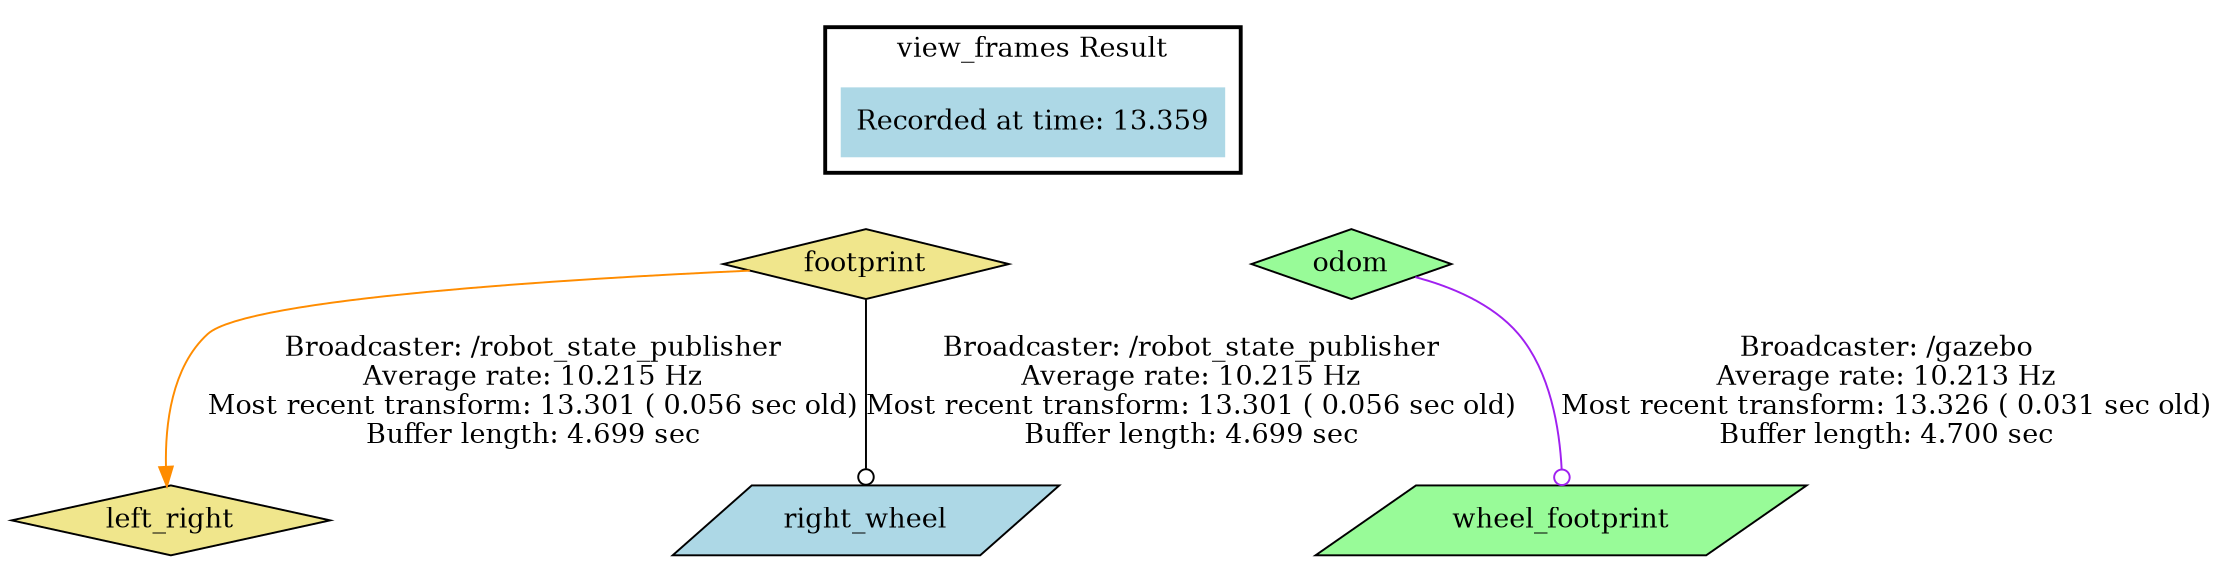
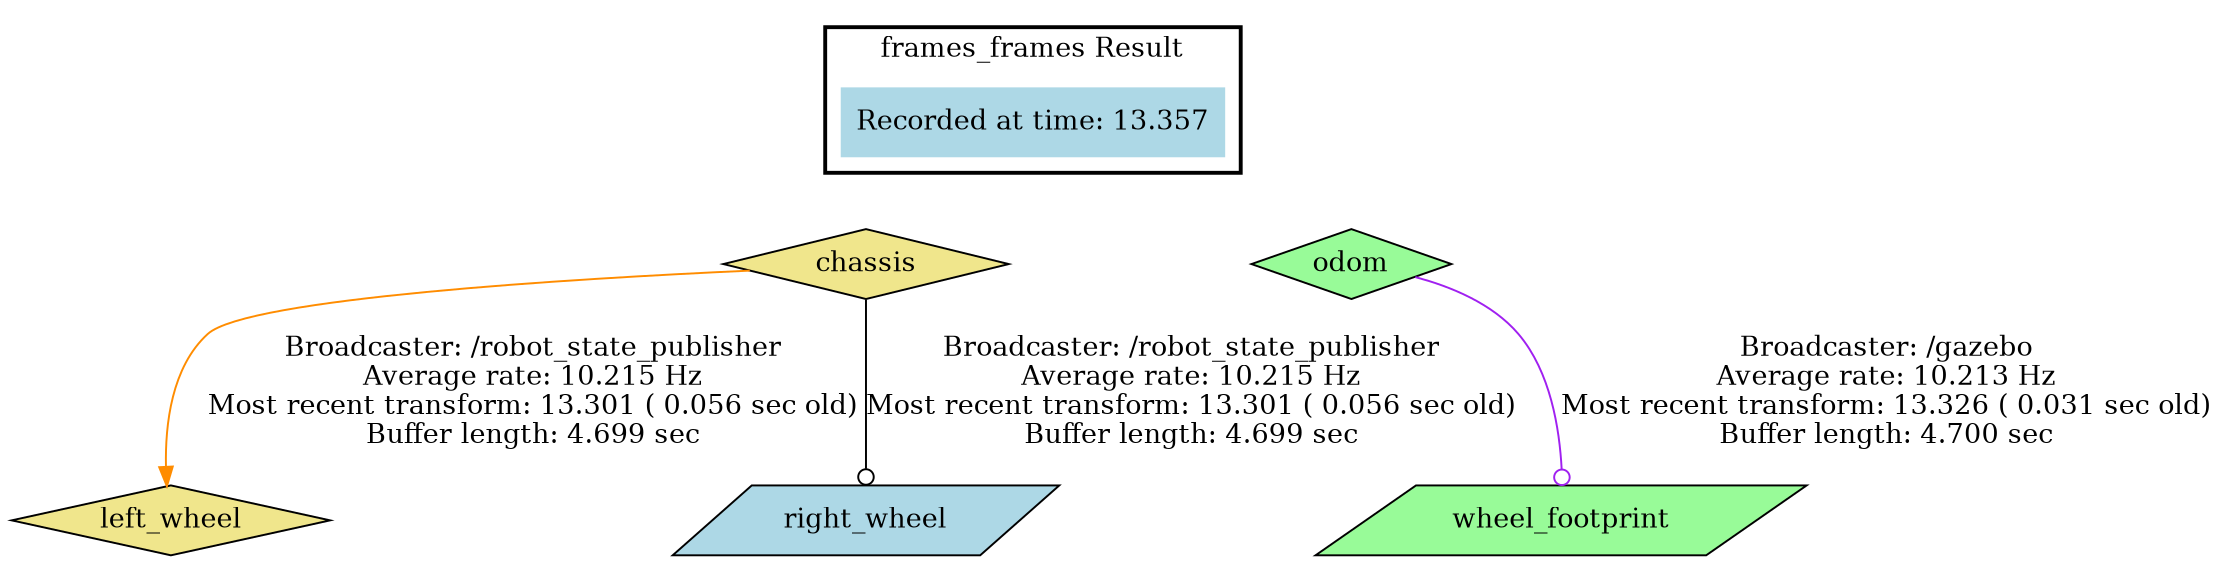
cluster "view_frames Result": label "view_frames Result" -> "frames_frames Result"
node "Recorded at time: 13.359": label "Recorded at time: 13.359" -> "Recorded at time: 13.357"
node "footprint": label "footprint" -> "chassis"
node "left_right": label "left_right" -> "left_wheel"
